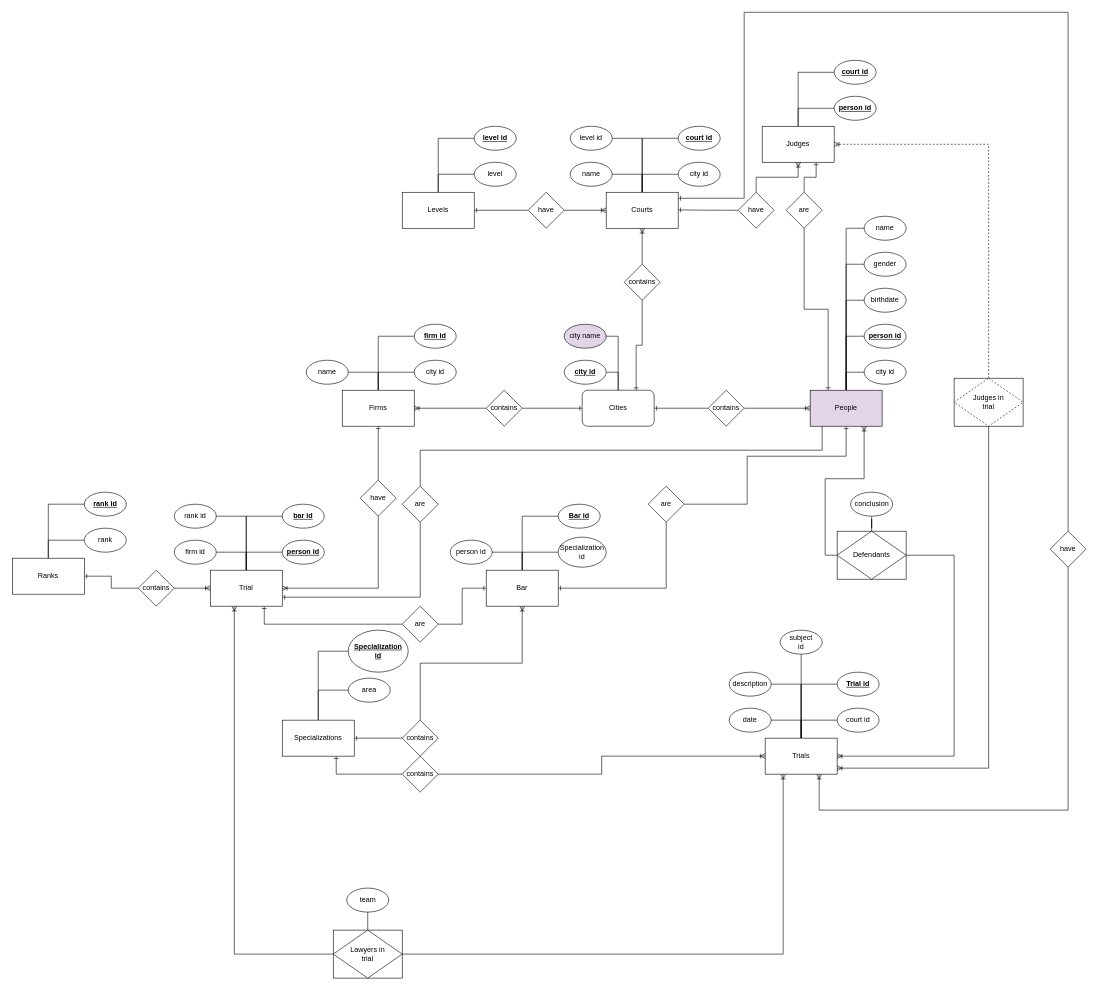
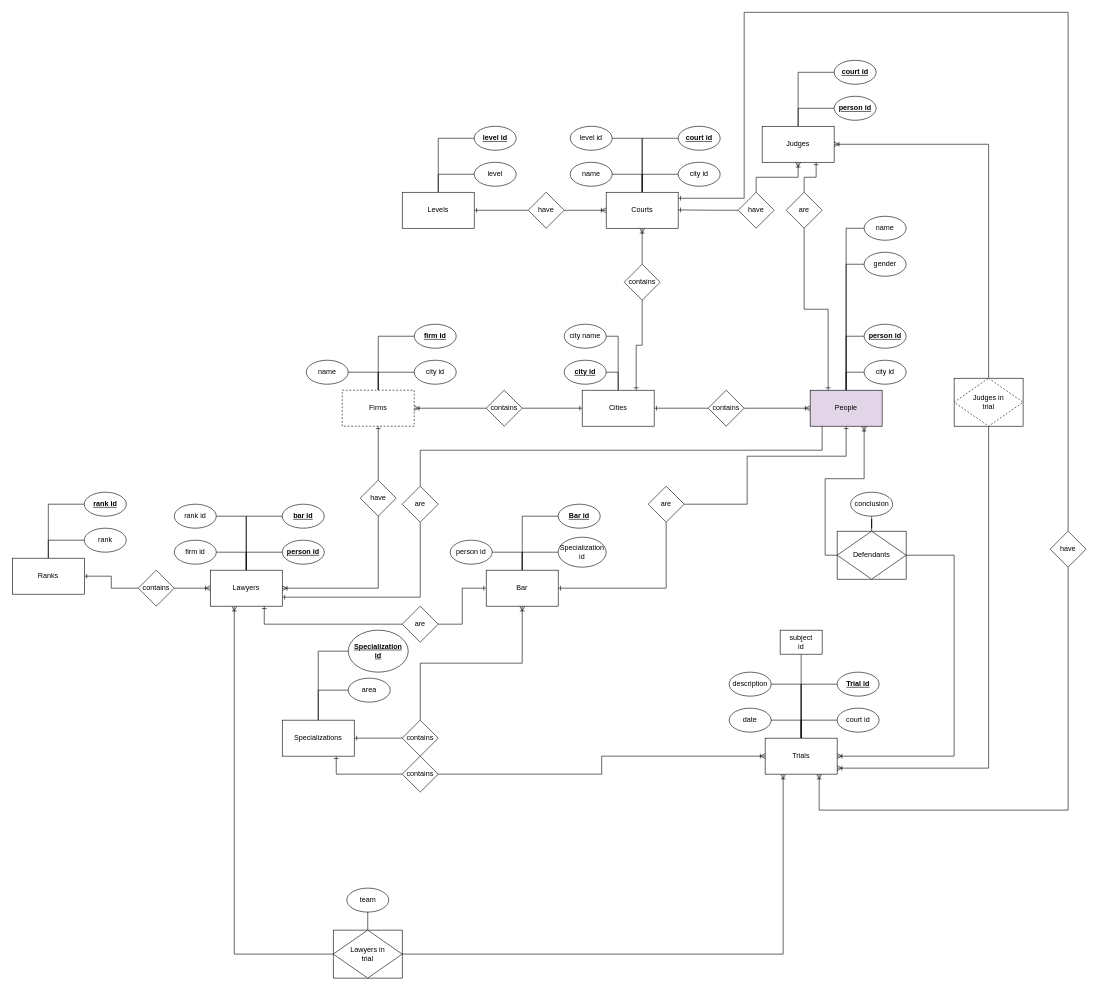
edge "Judges in trial" -> "Judges": style dashed -> solid
edge "birthdate" -- "People": removed
node "birthdate": removed
node "city name": fillcolor #e1d5e7 -> #ffffff
node "Firms": style solid -> dashed
node "Cities": shape rounded rectangle -> rectangle
node "Trial": label "Trial" -> "Lawyers"
node "subject id": shape ellipse -> rectangle
